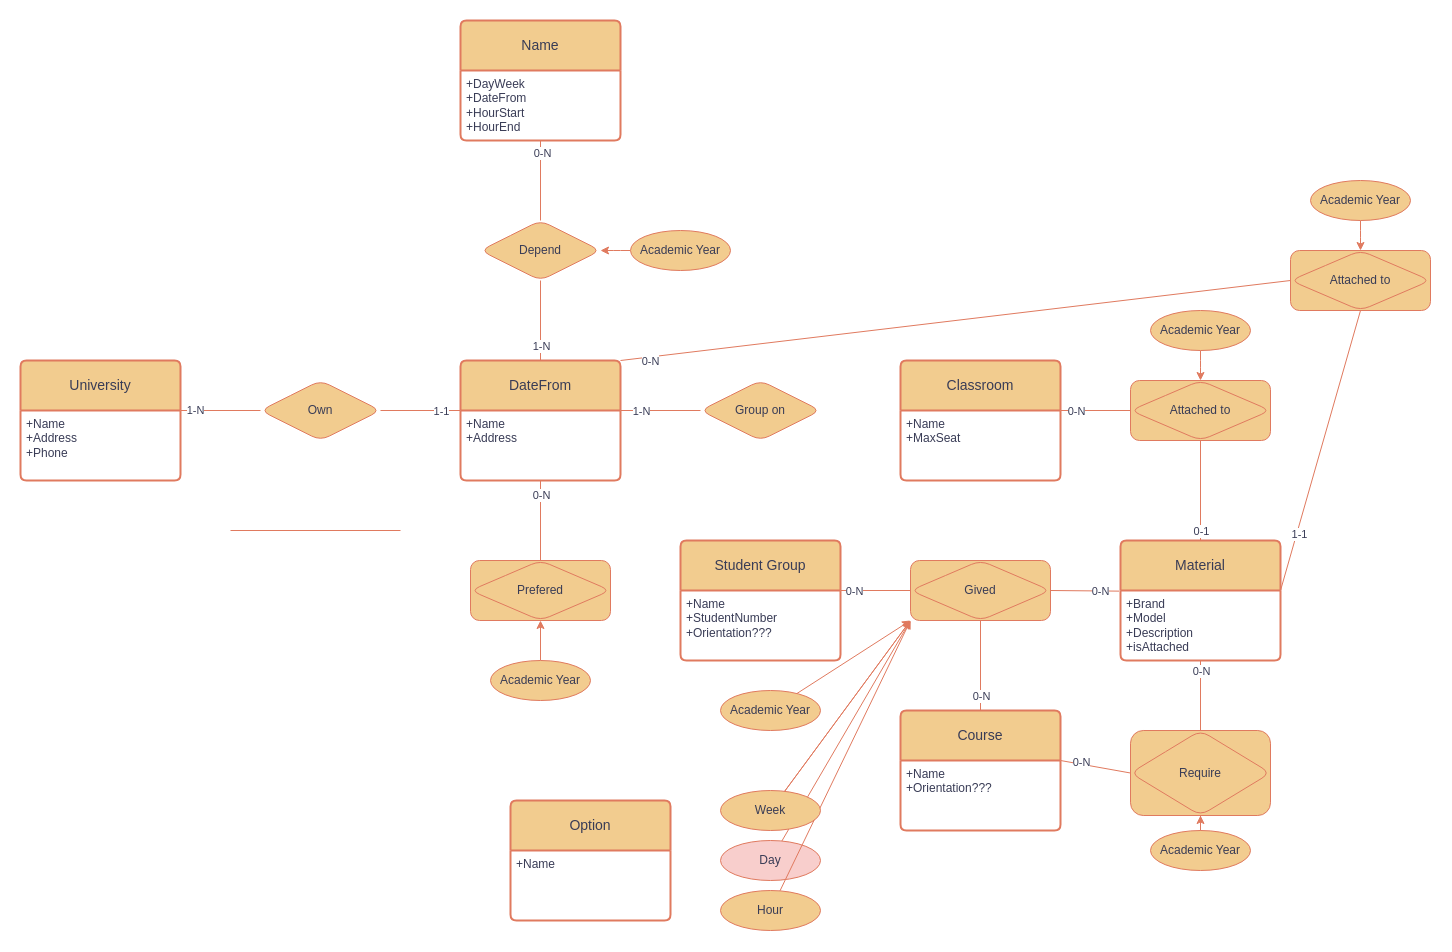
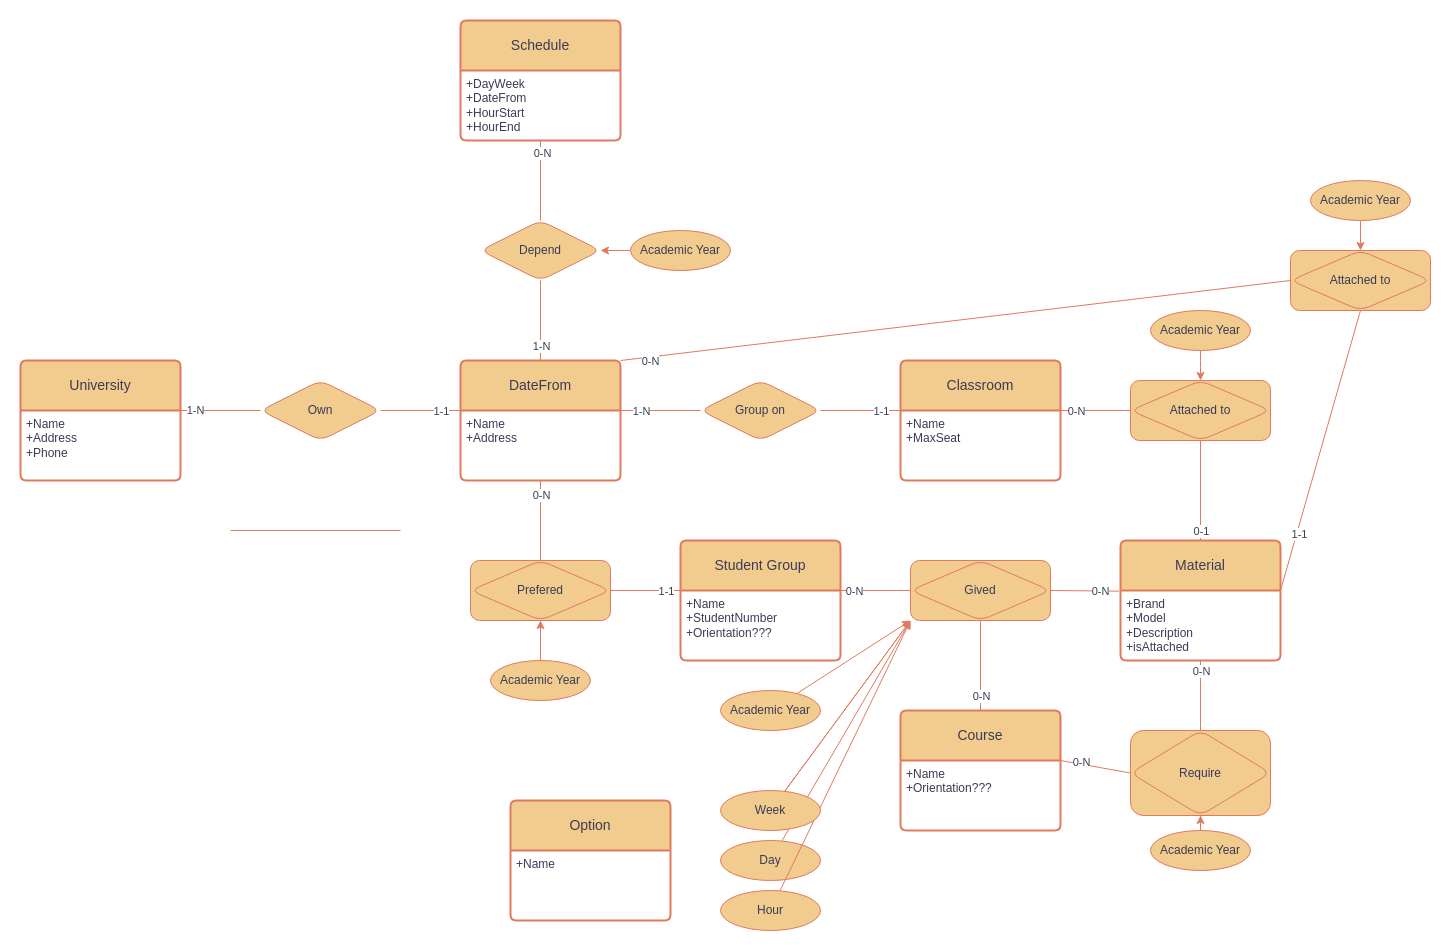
node "Name": label "Name" -> "Schedule"
edge "Group on" -- "+Name +MaxSeat": added, label "1-1"
edge "Prefered" -- "+Name +StudentNumber +Orientation???": added, label "1-1"
node "Day": fillcolor #f8cecc -> #f2cc8f
